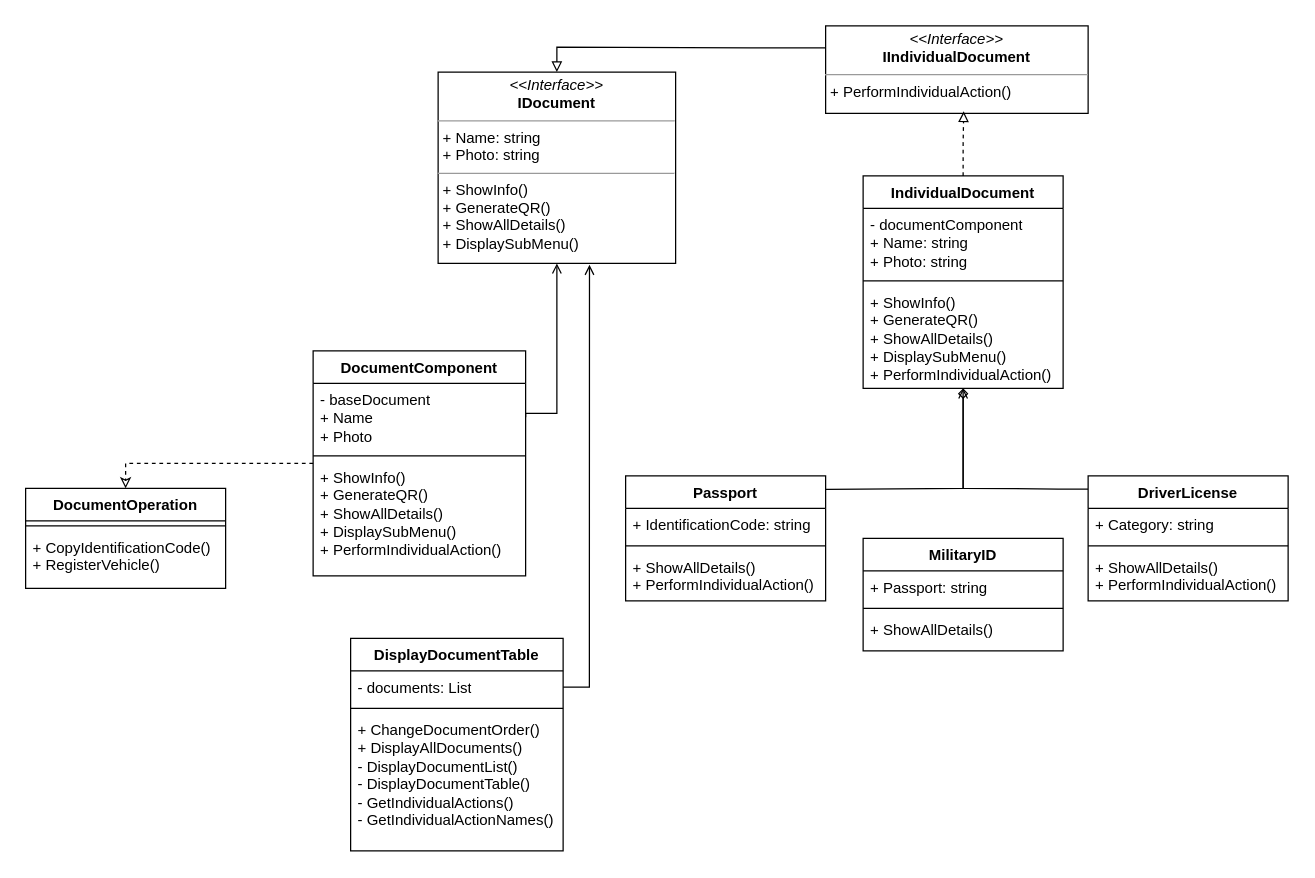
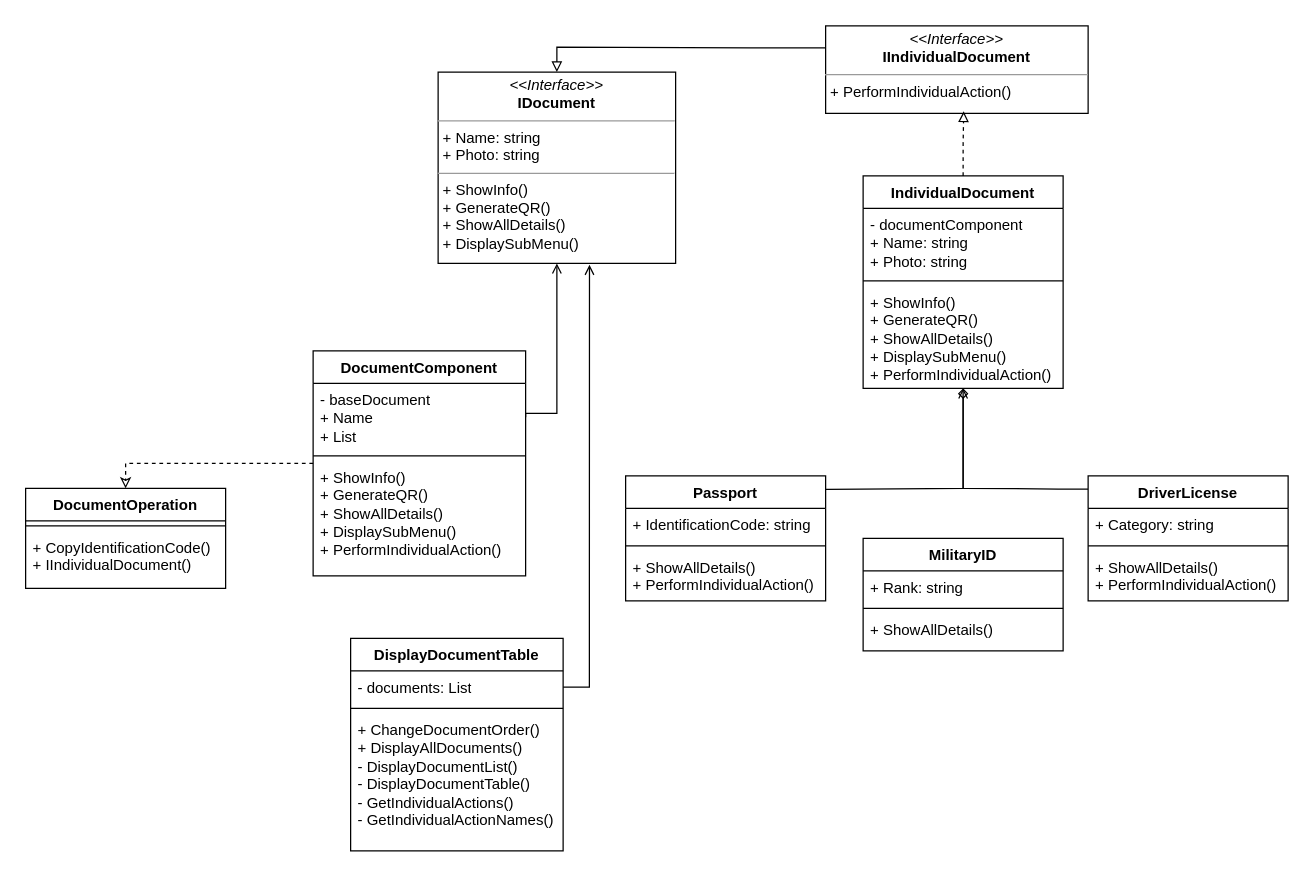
node "- baseDocument + Name + Photo": label "- baseDocument + Name + Photo" -> "- baseDocument + Name + List"
node "+ CopyIdentificationCode() + RegisterVehicle()": label "+ CopyIdentificationCode() + RegisterVehicle()" -> "+ CopyIdentificationCode() + IIndividualDocument()"
node "+ Passport: string": label "+ Passport: string" -> "+ Rank: string"
